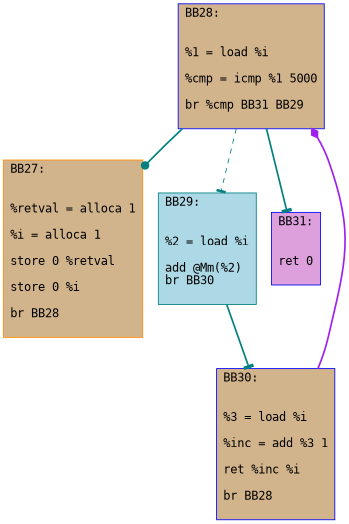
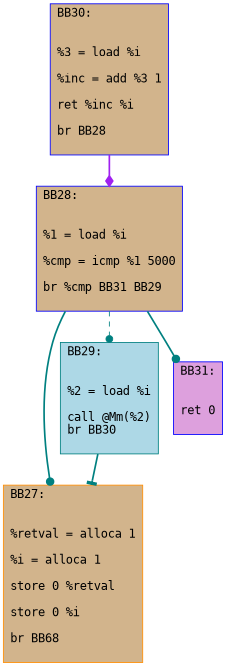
edge "BB28:" -> "BB29:": arrowhead tee -> dot
edge "BB28:" -> "BB31:": arrowhead tee -> dot
node "BB29:": text "add @Mm(%2)" -> "call @Mm(%2)"
node "BB27:": text "br BB28" -> "br BB68"
edge "BB29:" -> "BB30:": now "BB29:" -> "BB27:"
